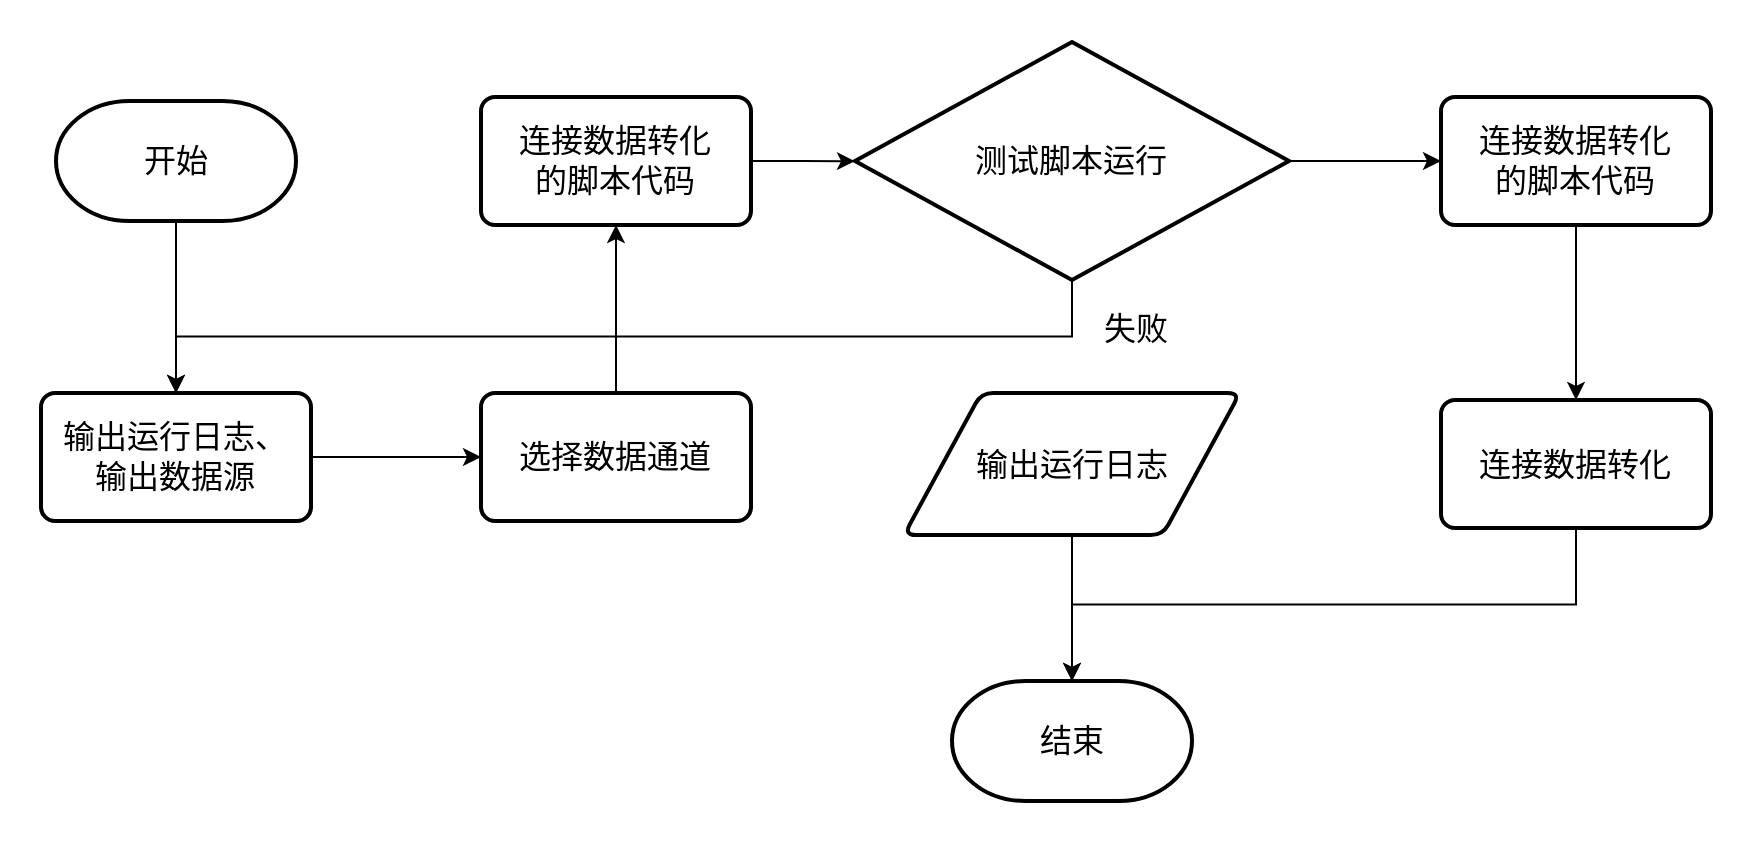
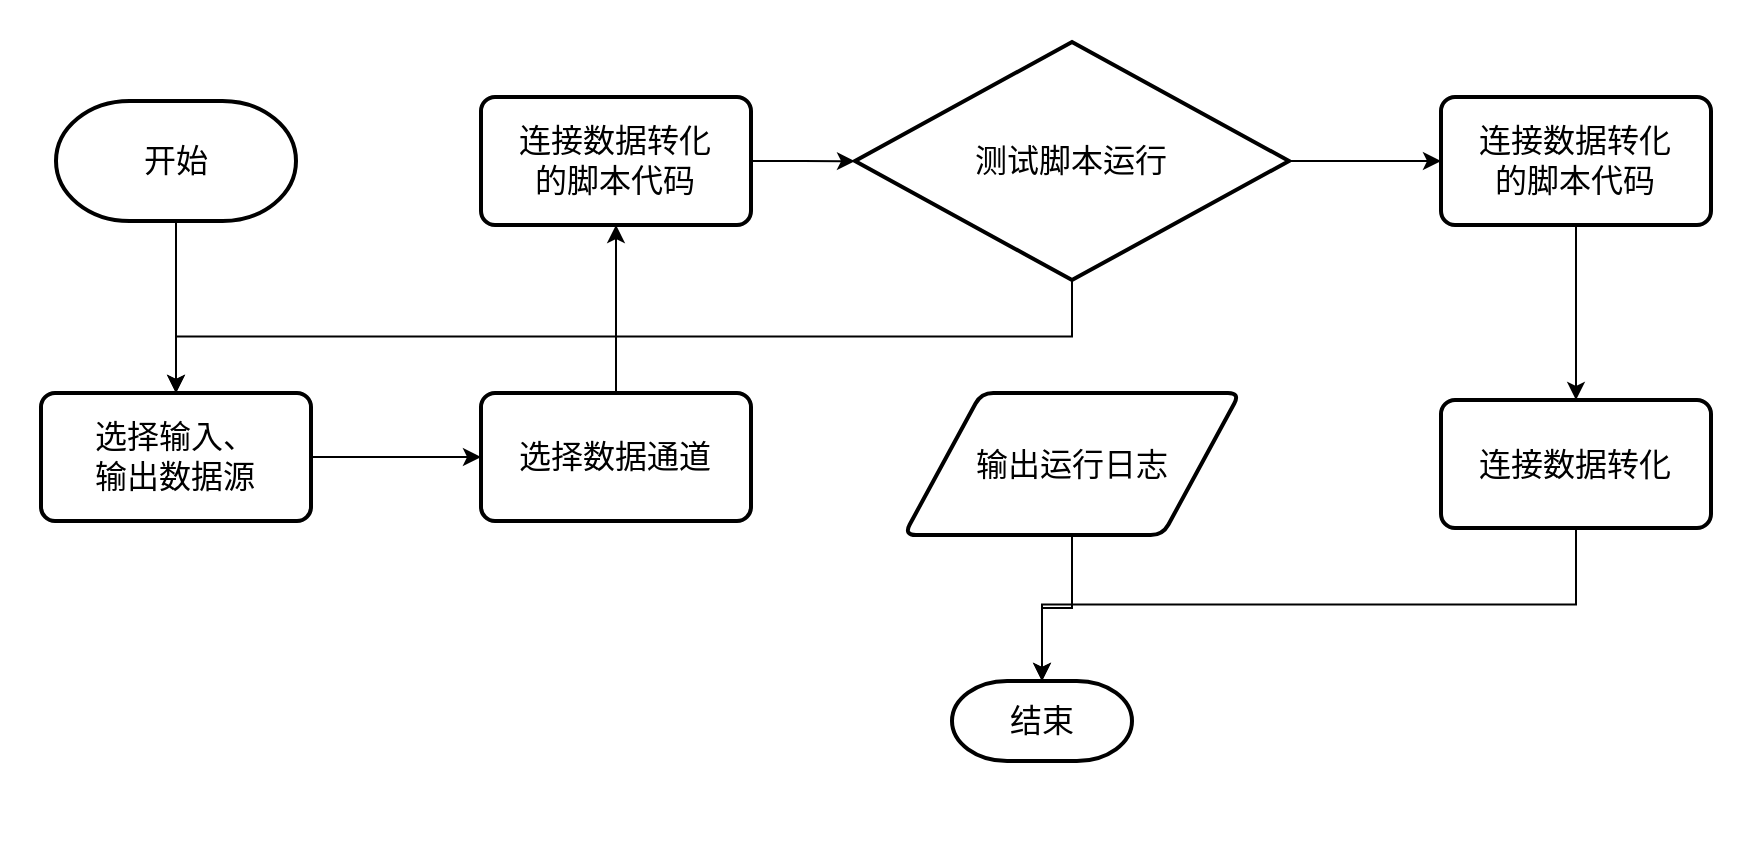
node "失败": removed
node "输出运行日志、 输出数据源": label "输出运行日志、 输出数据源" -> "选择输入、 输出数据源"
node "结束": size 240x120 -> 180x80
